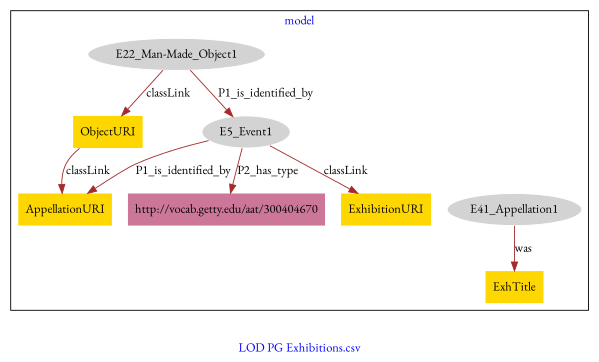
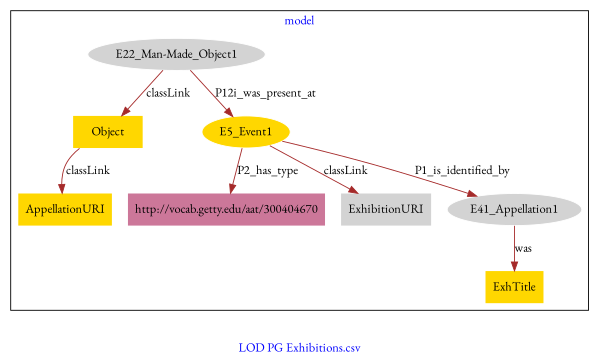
edge "E22_Man-Made_Object1" -> "E5_Event1": label "P1_is_identified_by" -> "P12i_was_present_at"
node "ObjectURI": label "ObjectURI" -> "Object"
node "E5_Event1": fillcolor lightgray -> gold
edge "E5_Event1" -> "AppellationURI": now "E5_Event1" -> "E41_Appellation1"
node "ExhibitionURI": fillcolor gold -> lightgray
